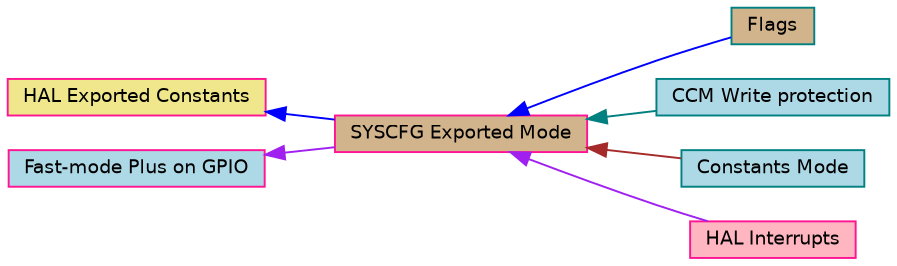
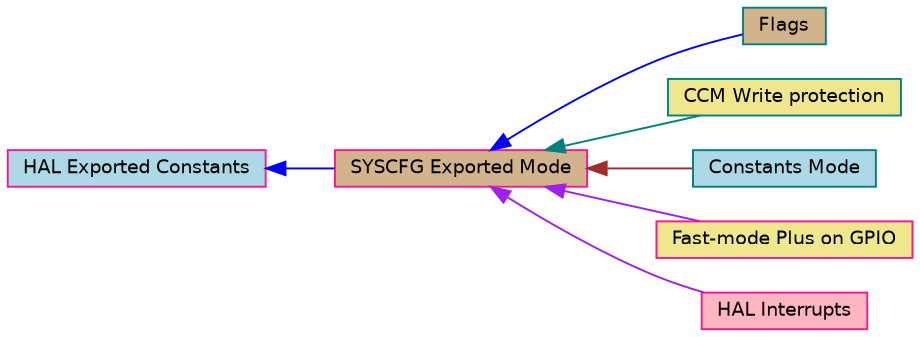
node "HAL Exported Constants": fillcolor khaki -> lightblue
node "CCM Write protection": fillcolor lightblue -> khaki
edge "SYSCFG Exported Mode" -> "Fast-mode Plus on GPIO": reversed
node "Fast-mode Plus on GPIO": fillcolor lightblue -> khaki
